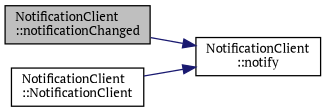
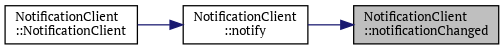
edge "NotificationClient ::notificationChanged" -> "NotificationClient ::notify": reversed
